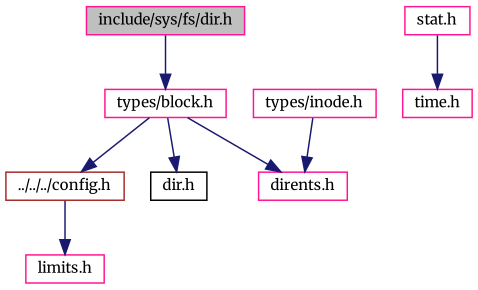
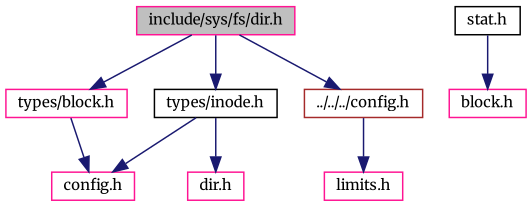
node "stat.h": color deeppink -> black
edge "include/sys/fs/dir.h" -> "types/inode.h": added
node "types/inode.h": color deeppink -> black
node "time.h": label "time.h" -> "block.h"
edge "types/block.h" -> "dir.h": now "types/inode.h" -> "dir.h"
edge "types/block.h" -> "../../../config.h": now "include/sys/fs/dir.h" -> "../../../config.h"
node "dir.h": color black -> deeppink
node "dirents.h": label "dirents.h" -> "config.h"
